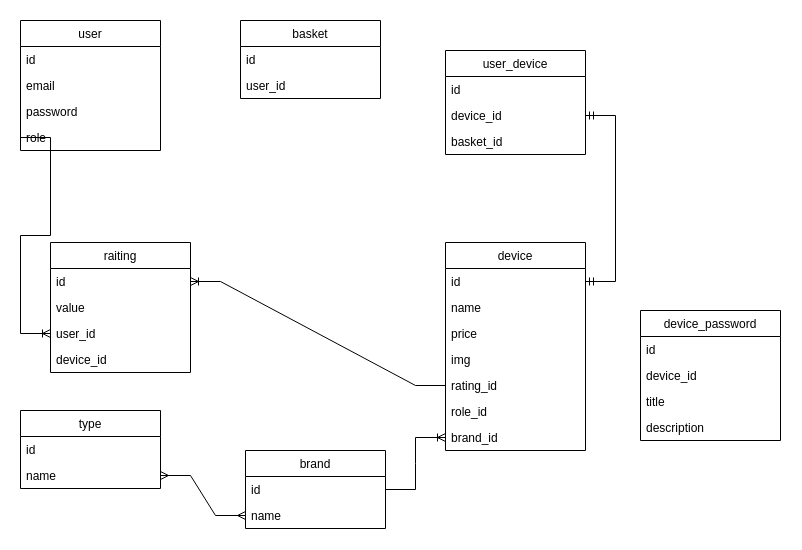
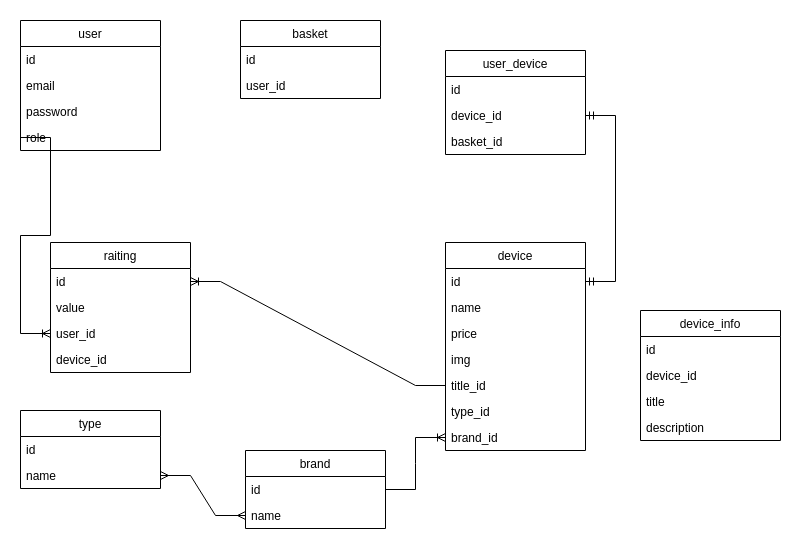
node "device_password": label "device_password" -> "device_info"
node "rating_id": label "rating_id" -> "title_id"
node "role_id": label "role_id" -> "type_id"
